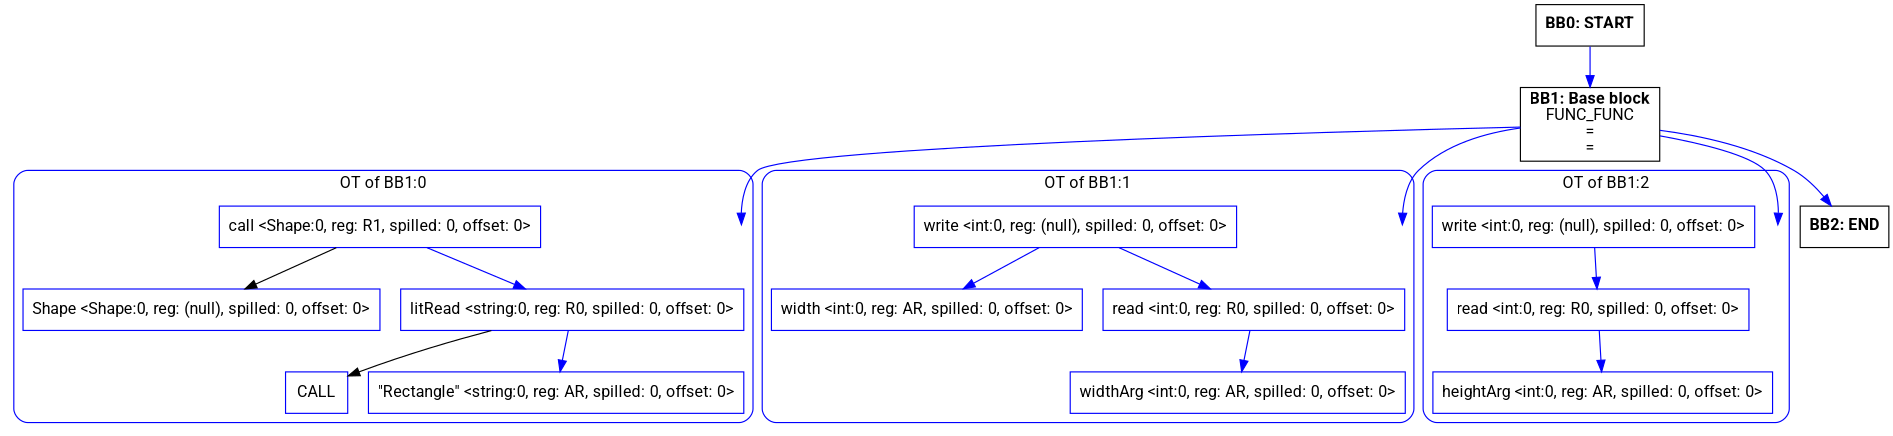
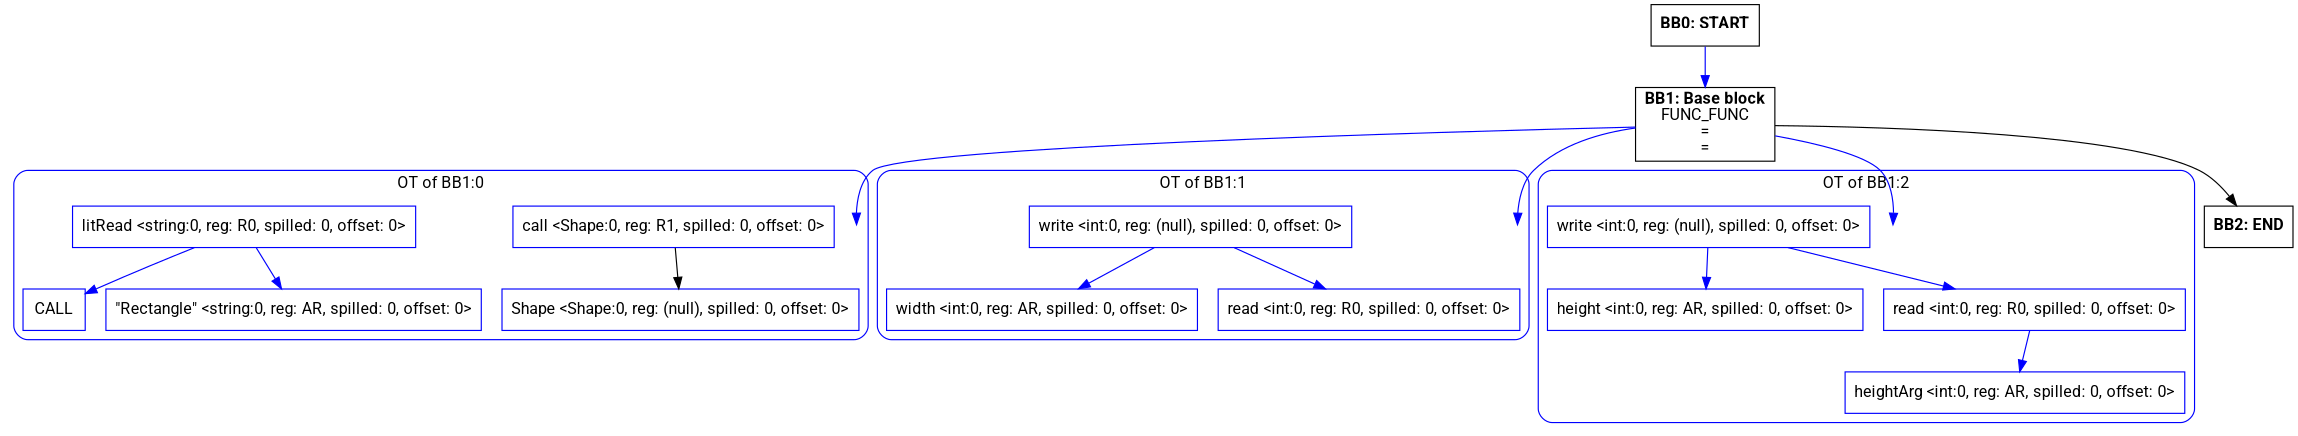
edge "BB1: Base block" -> "BB2: END": color blue -> black
edge "call <Shape:0, reg: R1, spilled: 0, offset: 0>" -> "litRead <string:0, reg: R0, spilled: 0, offset: 0>": removed
node "height <int:0, reg: AR, spilled: 0, offset: 0>": added
edge "litRead <string:0, reg: R0, spilled: 0, offset: 0>" -> "CALL": color black -> blue
node "widthArg <int:0, reg: AR, spilled: 0, offset: 0>": removed
